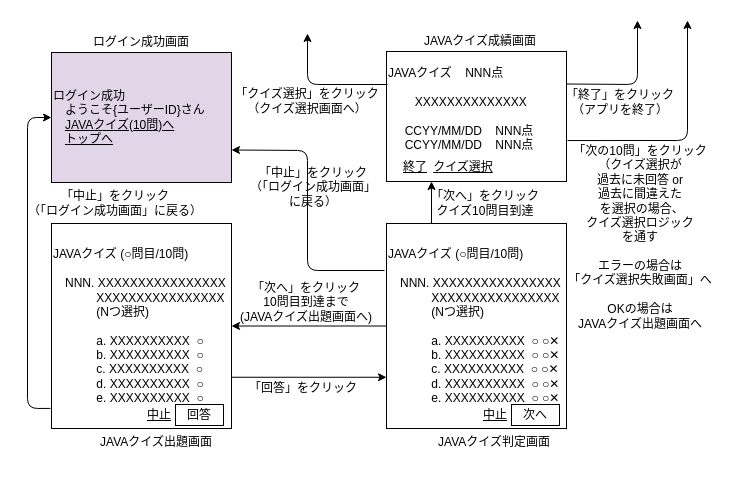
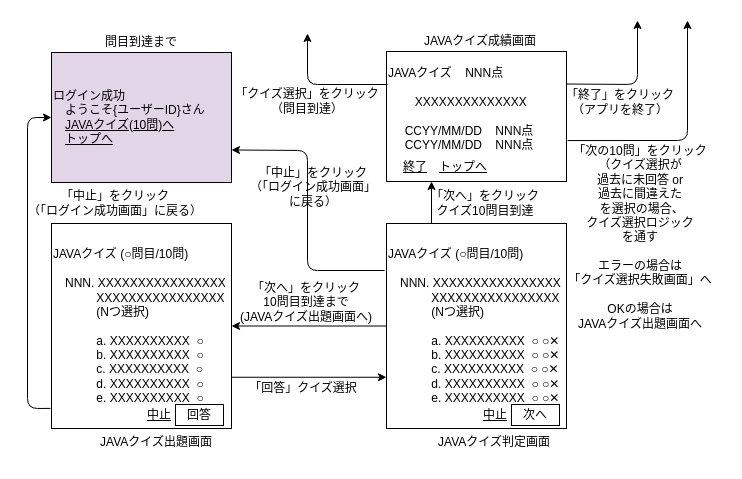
node "ログイン成功画面": label "ログイン成功画面" -> "問目到達まで"
node "「クイズ選択」をクリック （クイズ選択画面へ）": label "「クイズ選択」をクリック （クイズ選択画面へ）" -> "「クイズ選択」をクリック （問目到達）"
node "クイズ選択": label "クイズ選択" -> "トップへ"
node "「回答」をクリック": label "「回答」をクリック" -> "「回答」クイズ選択"
